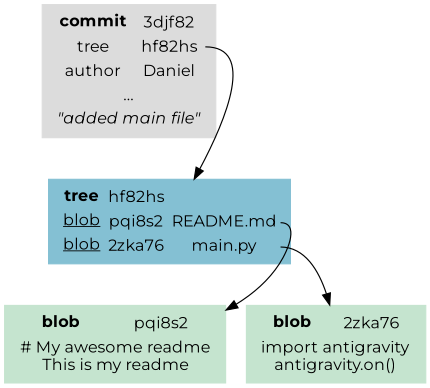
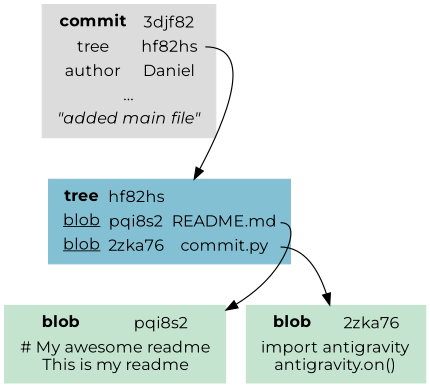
node "tree": text "main.py" -> "commit.py"
